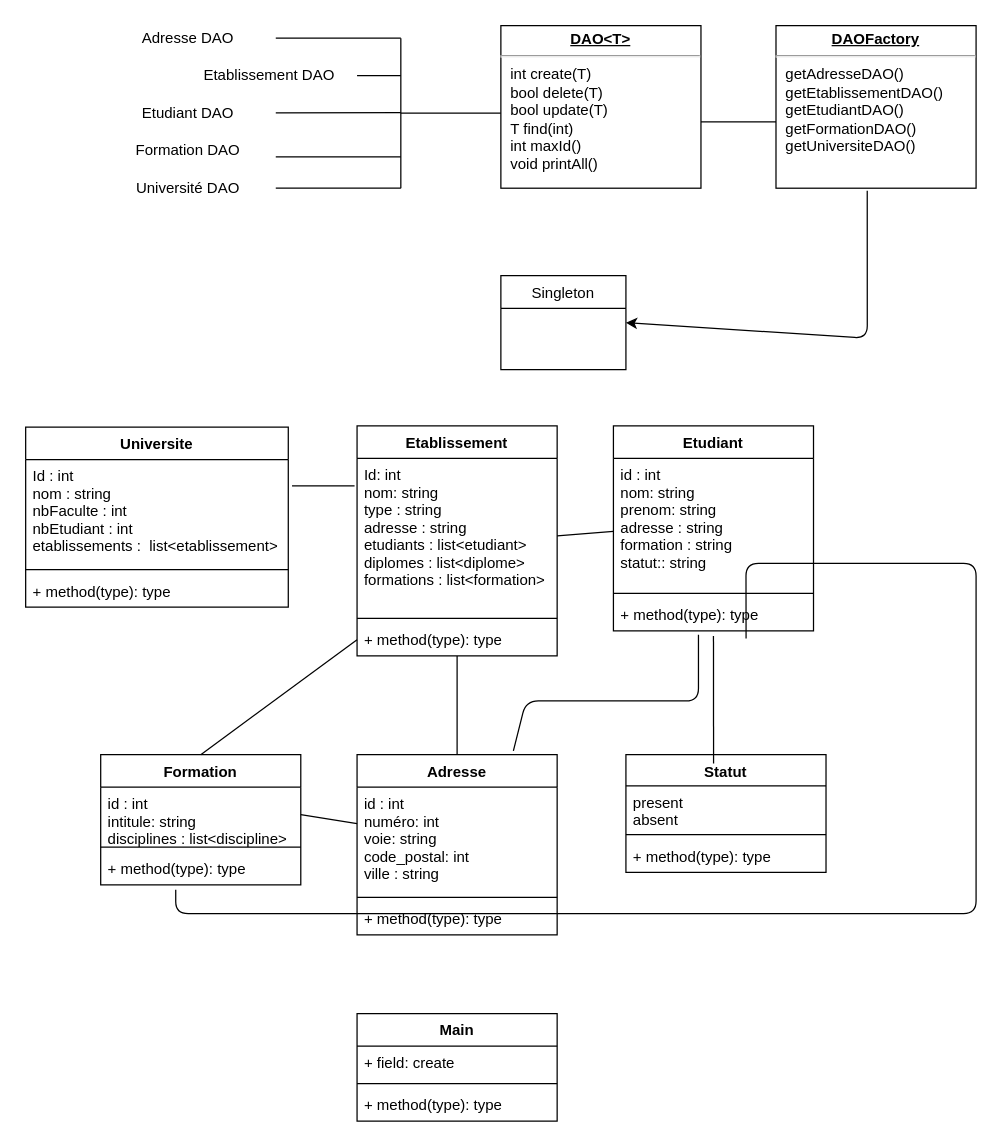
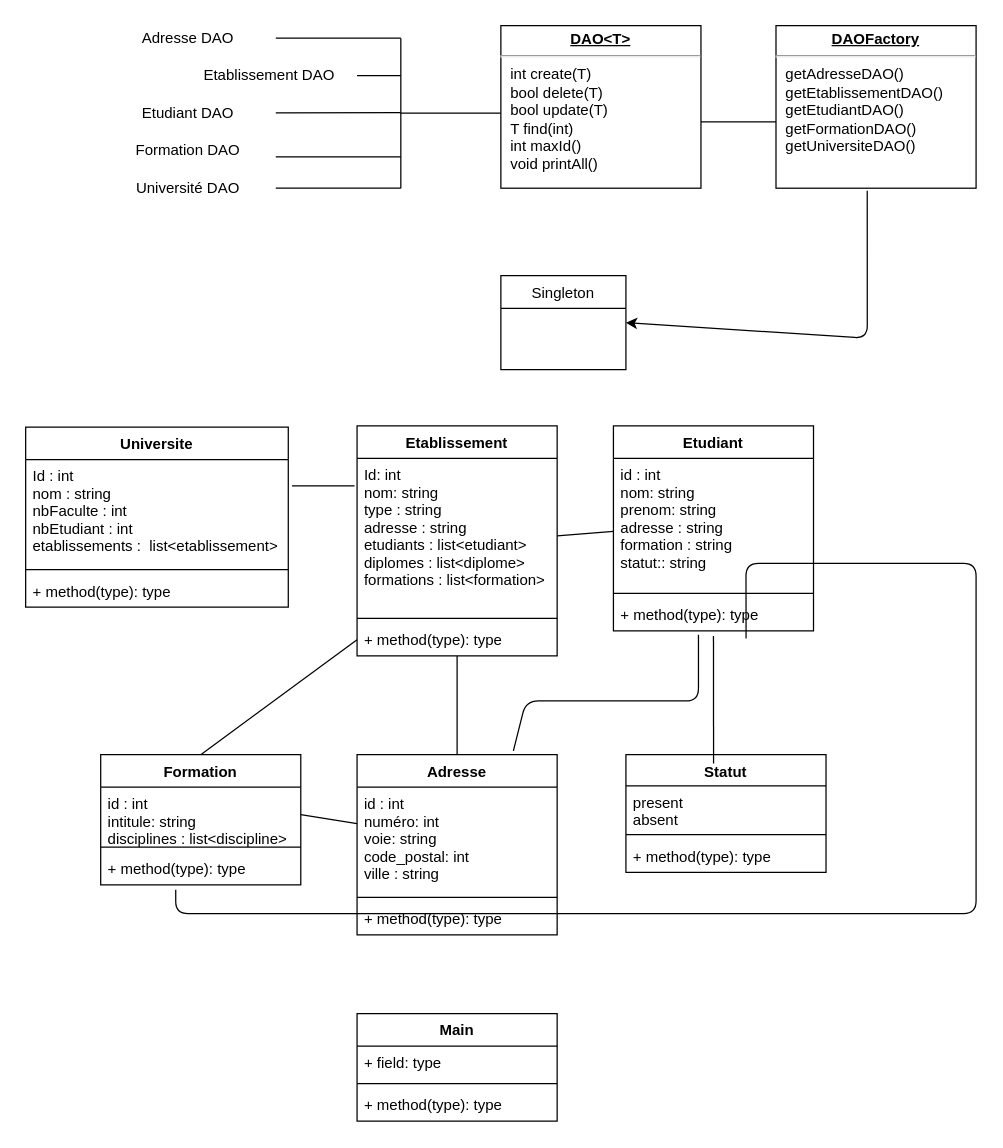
node "+ field: create": label "+ field: create" -> "+ field: type"
